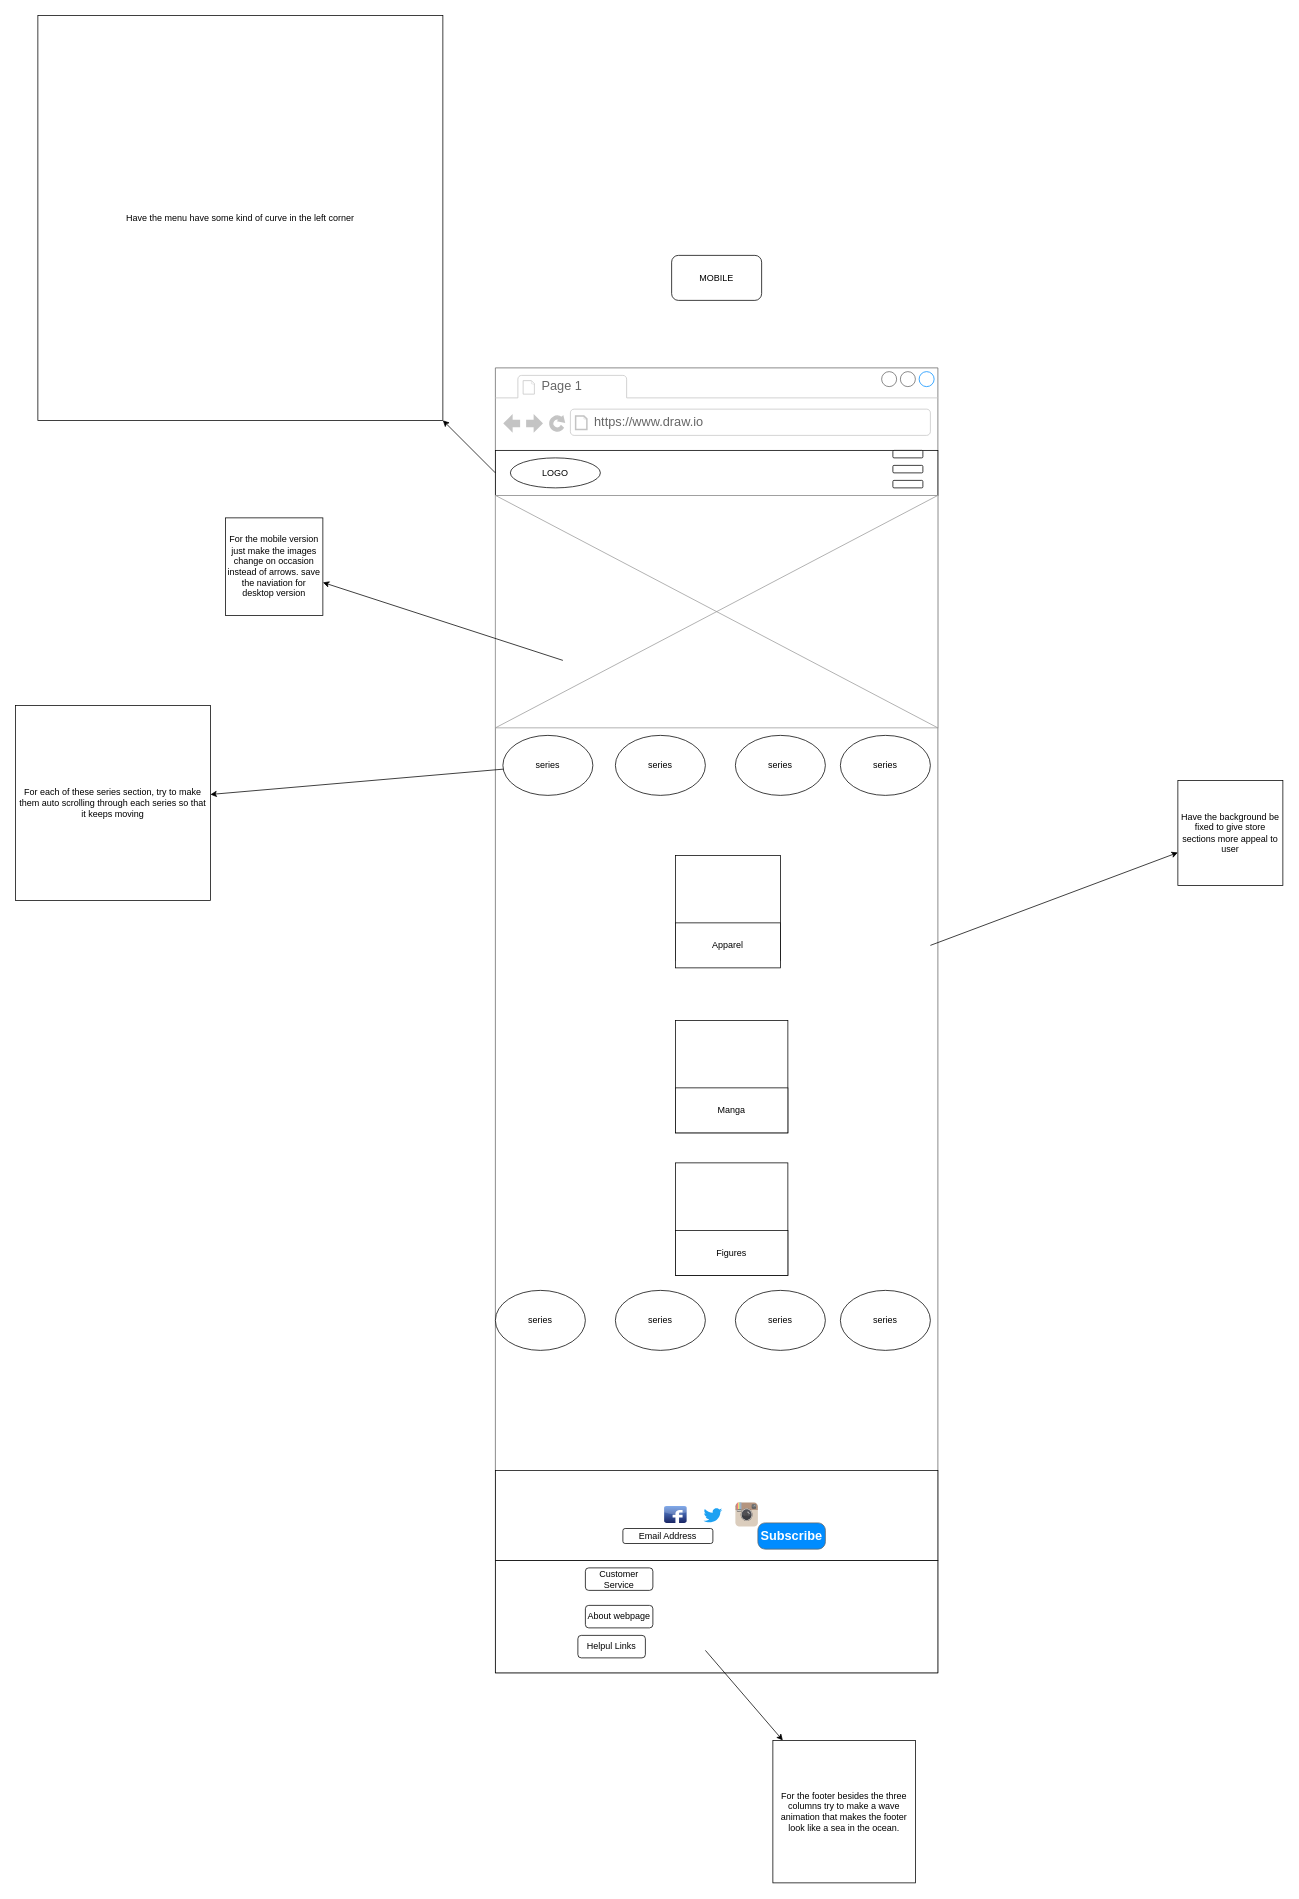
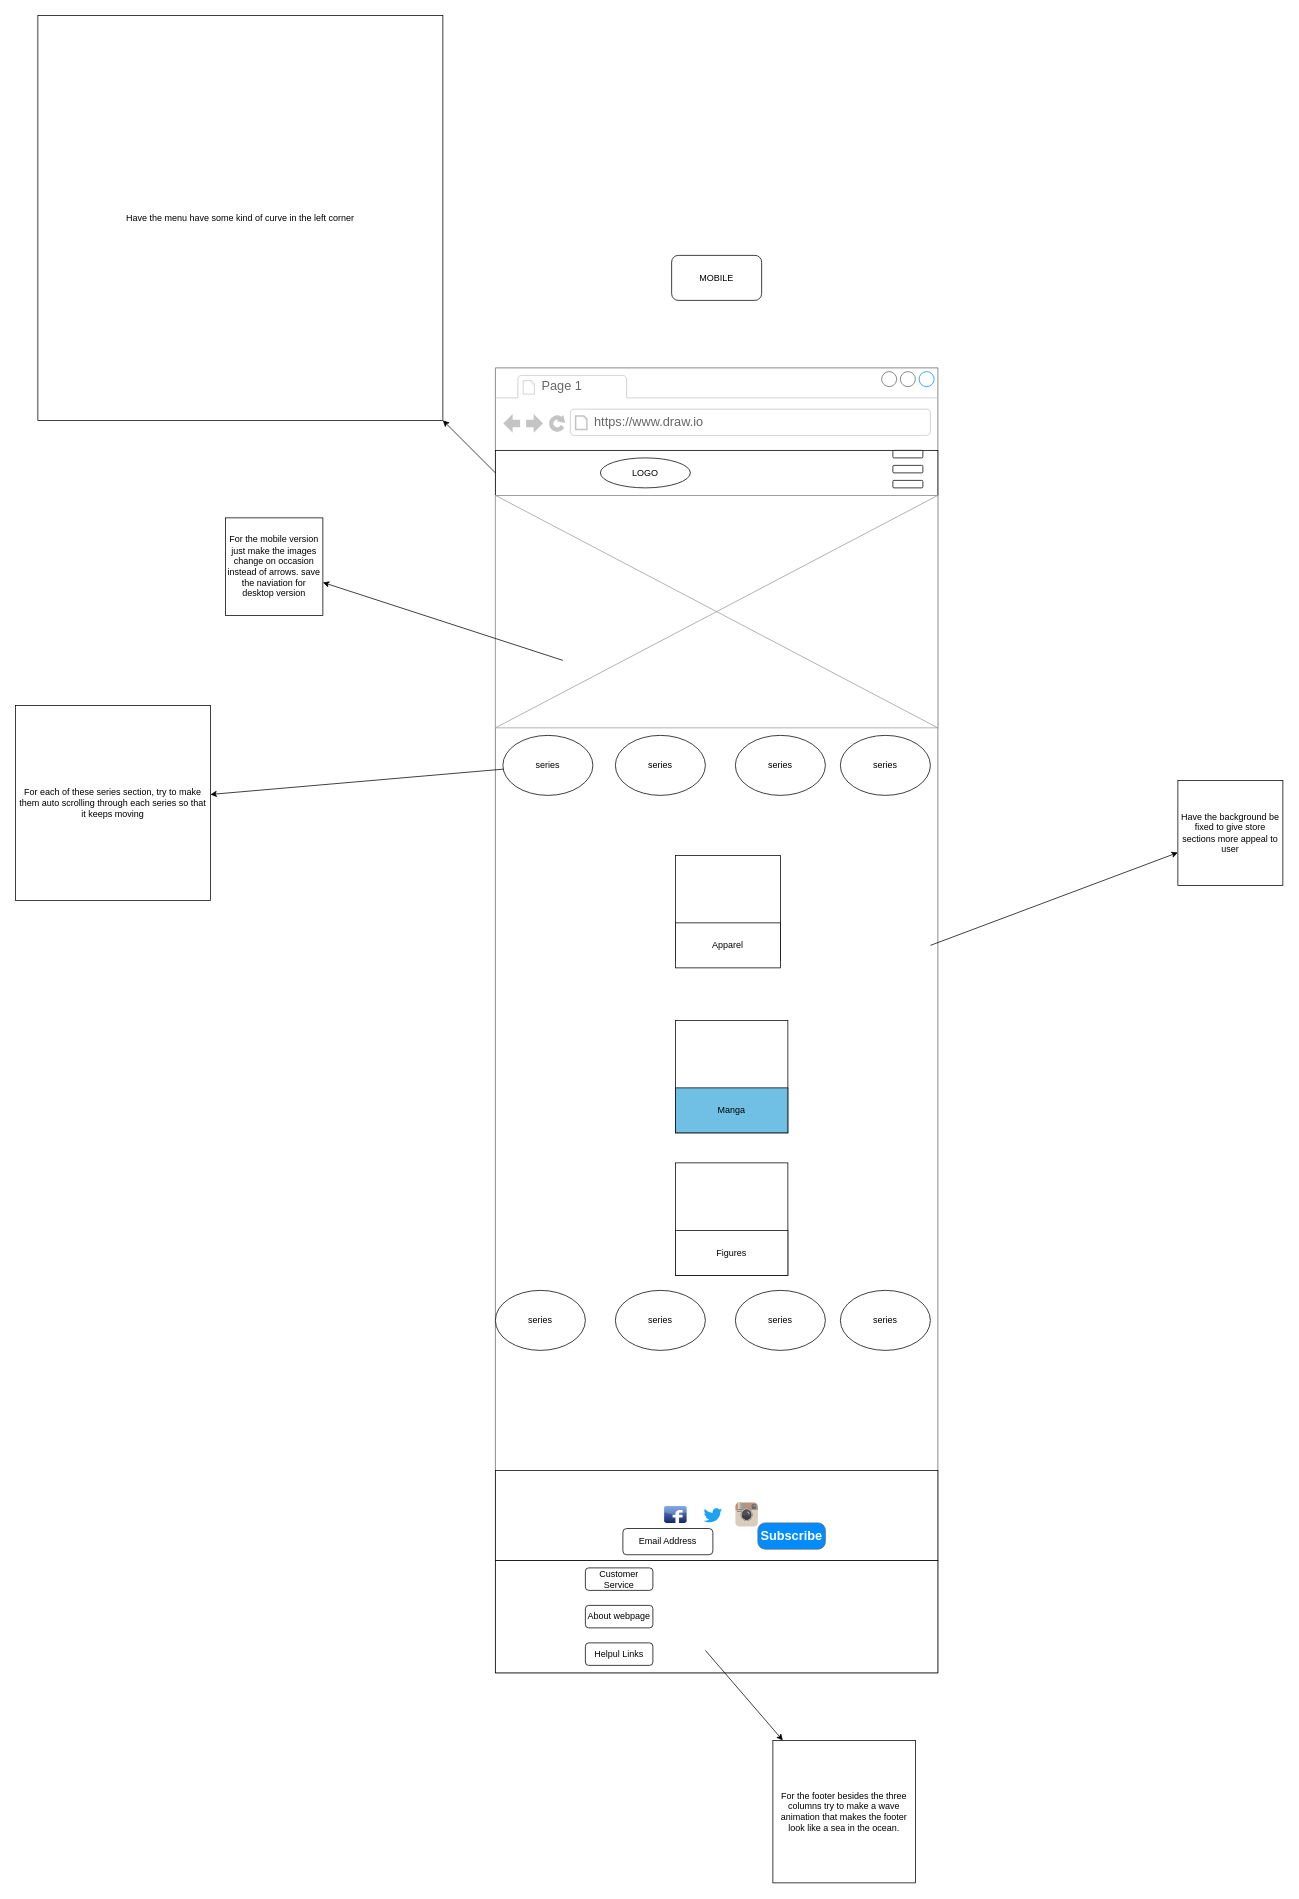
node "LOGO": moved (555, 473) -> (645, 473)
node "Manga": fillcolor #ffffff -> #6fc0e4
node "Email Address": size 90x15 -> 90x26
node "Helpul Links": moved (612, 1647) -> (619, 1654)
